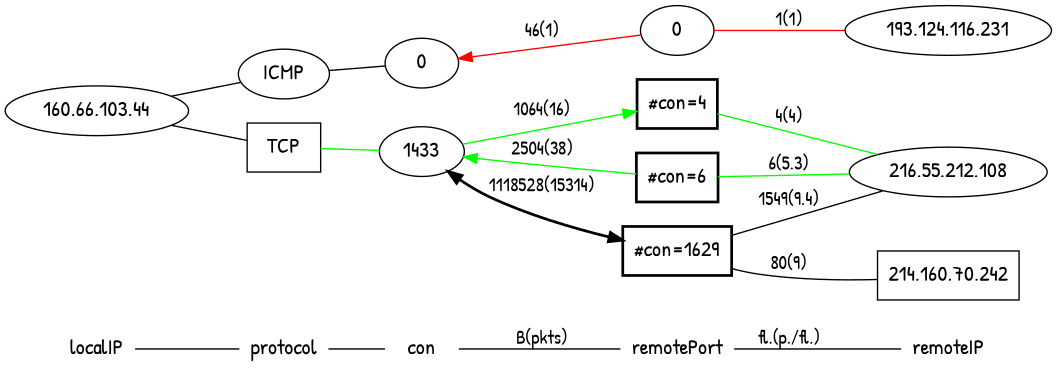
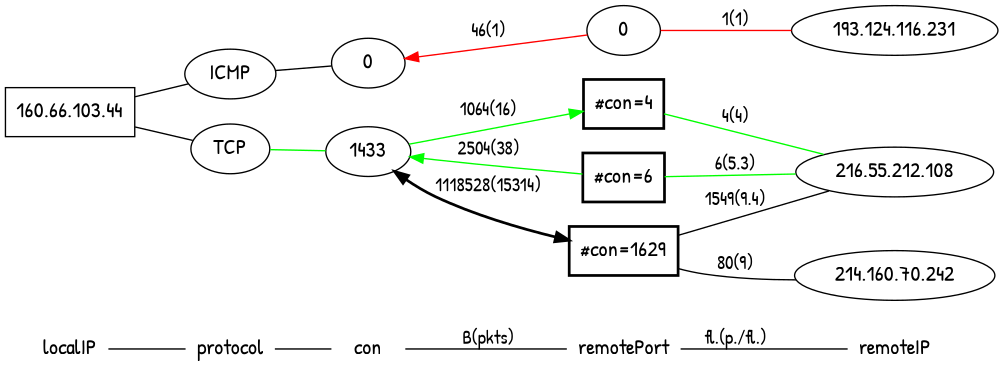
node "160.66.103.44": shape ellipse -> box
node "TCP": shape box -> ellipse
node "214.160.70.242": shape box -> ellipse
